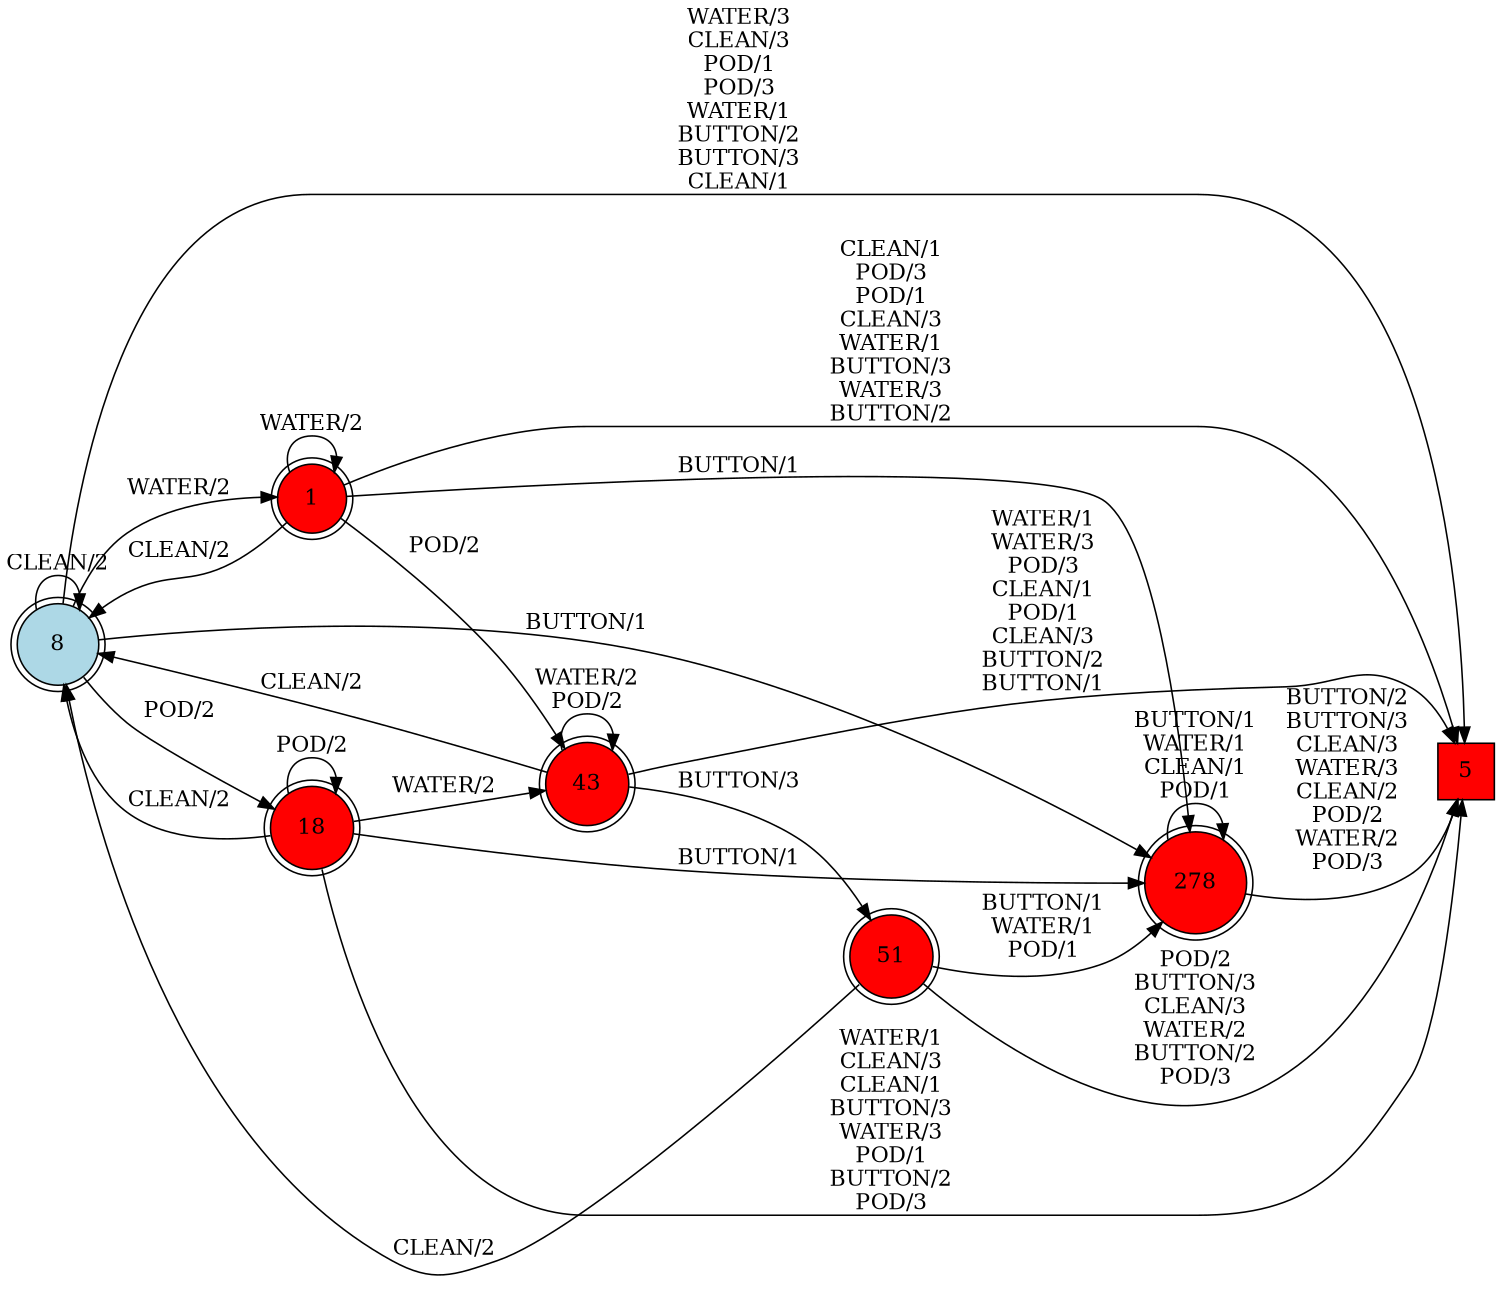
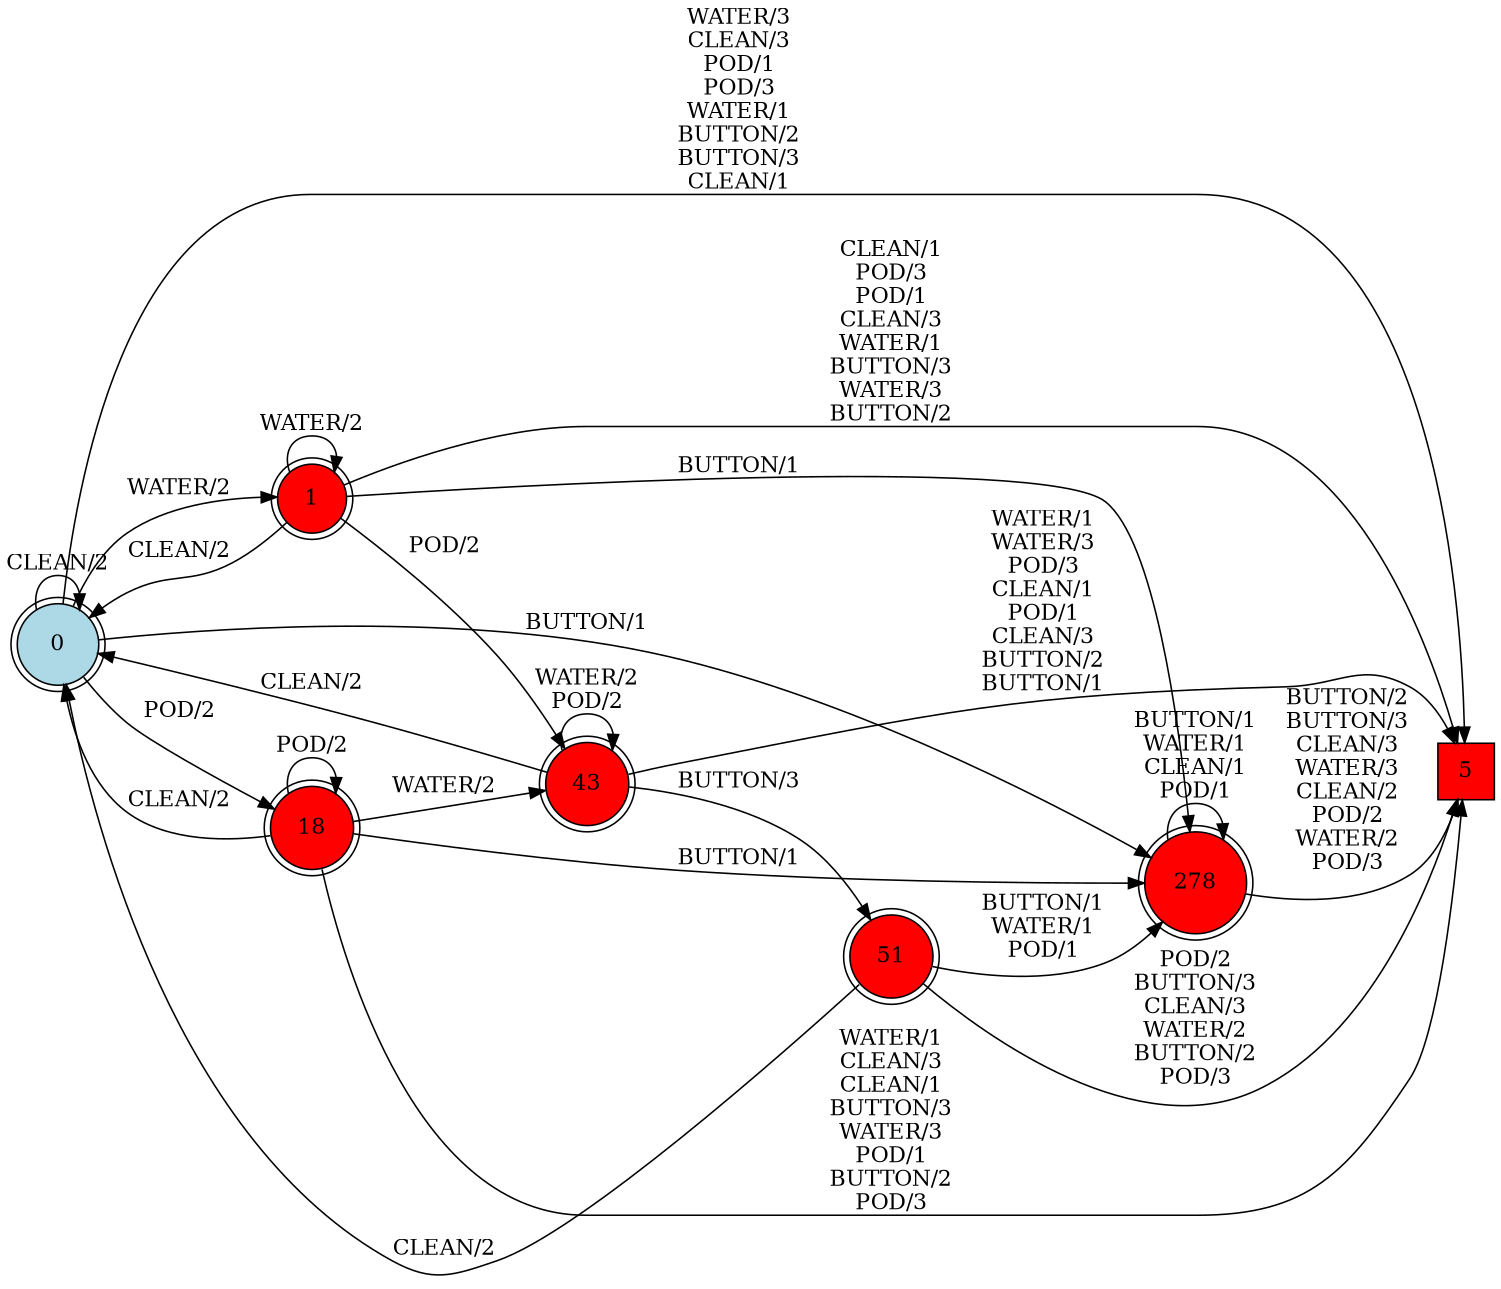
node "8": label "8" -> "0"
